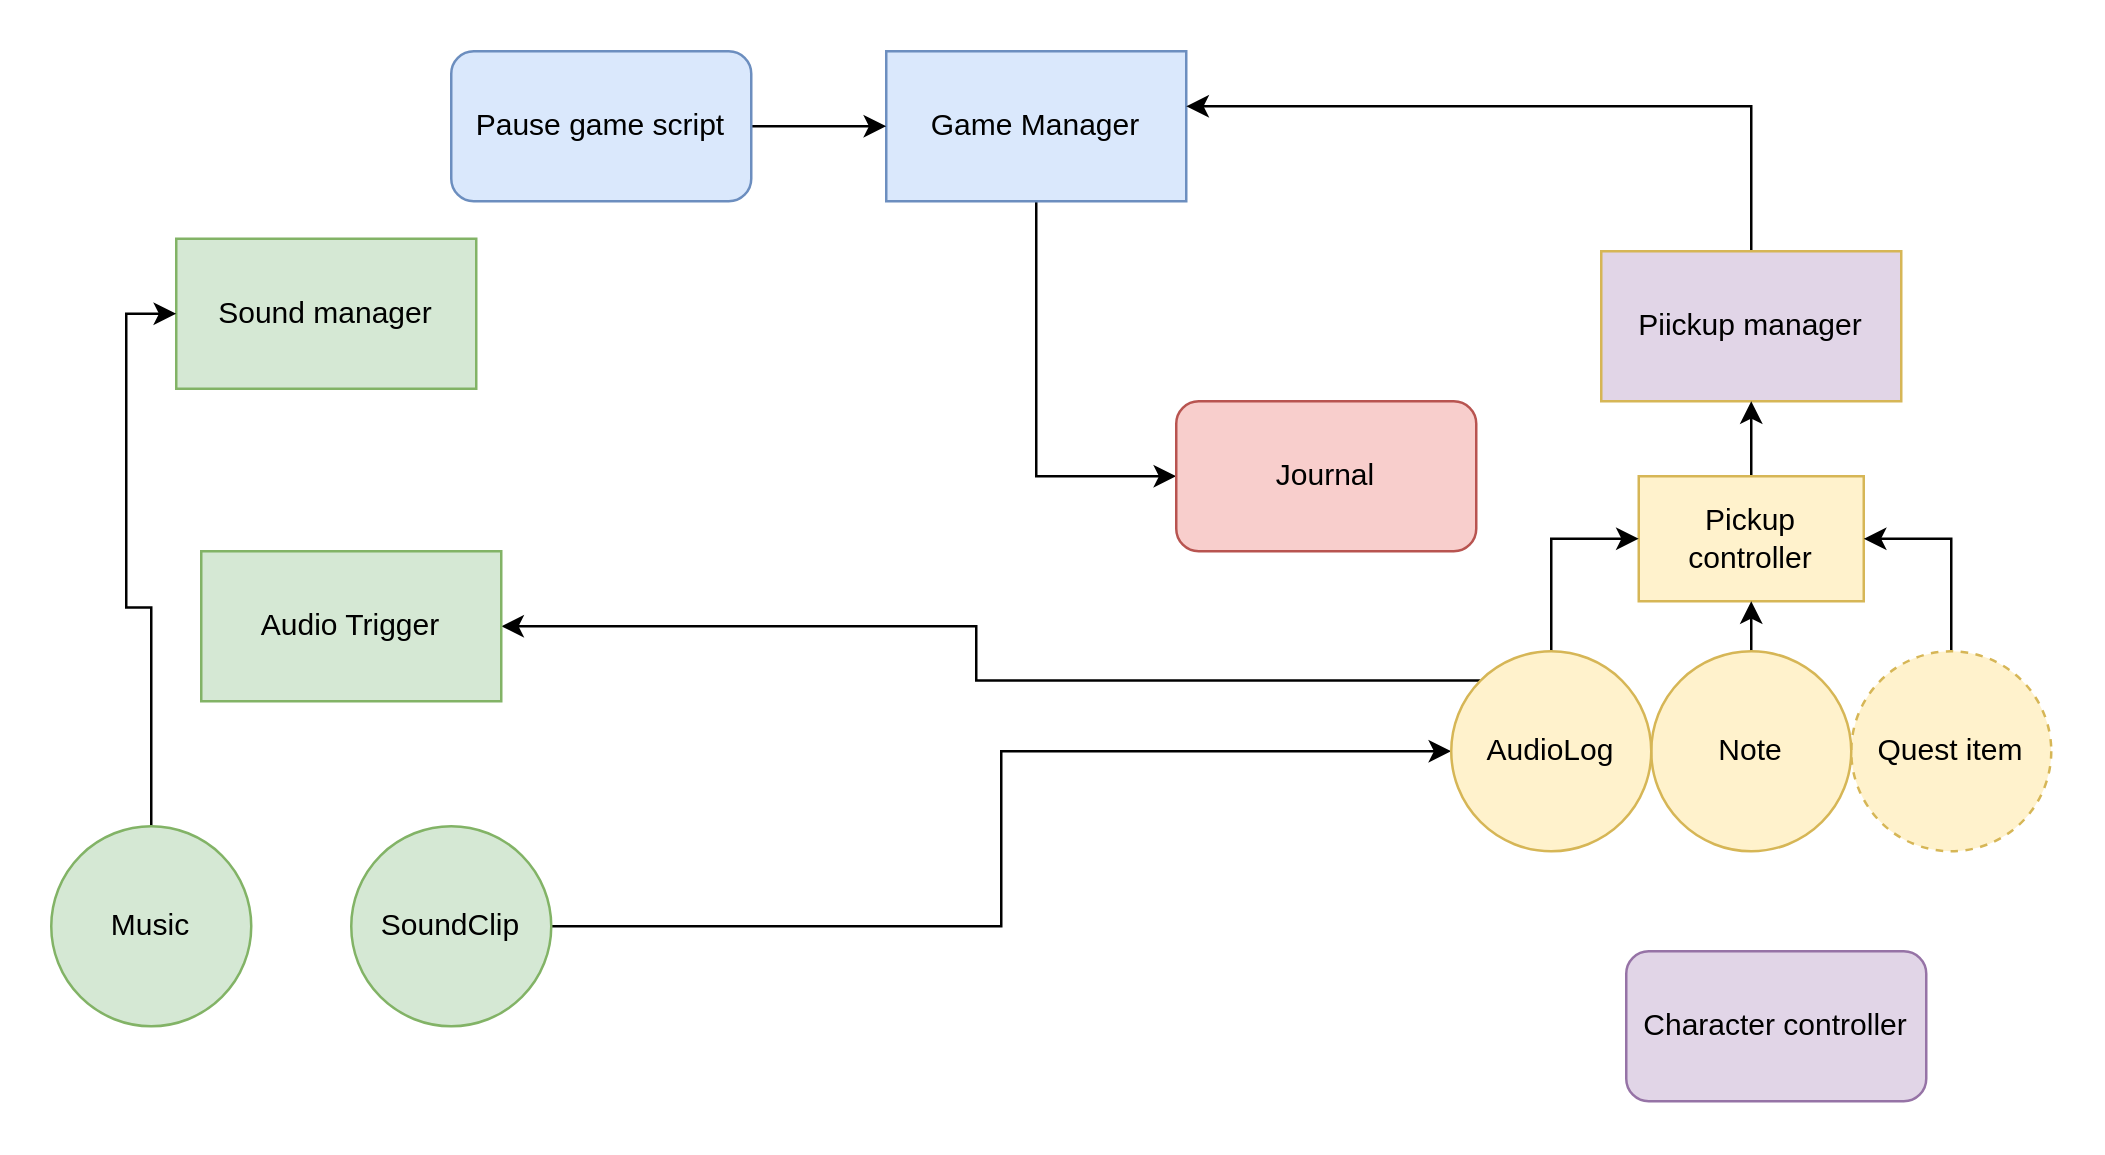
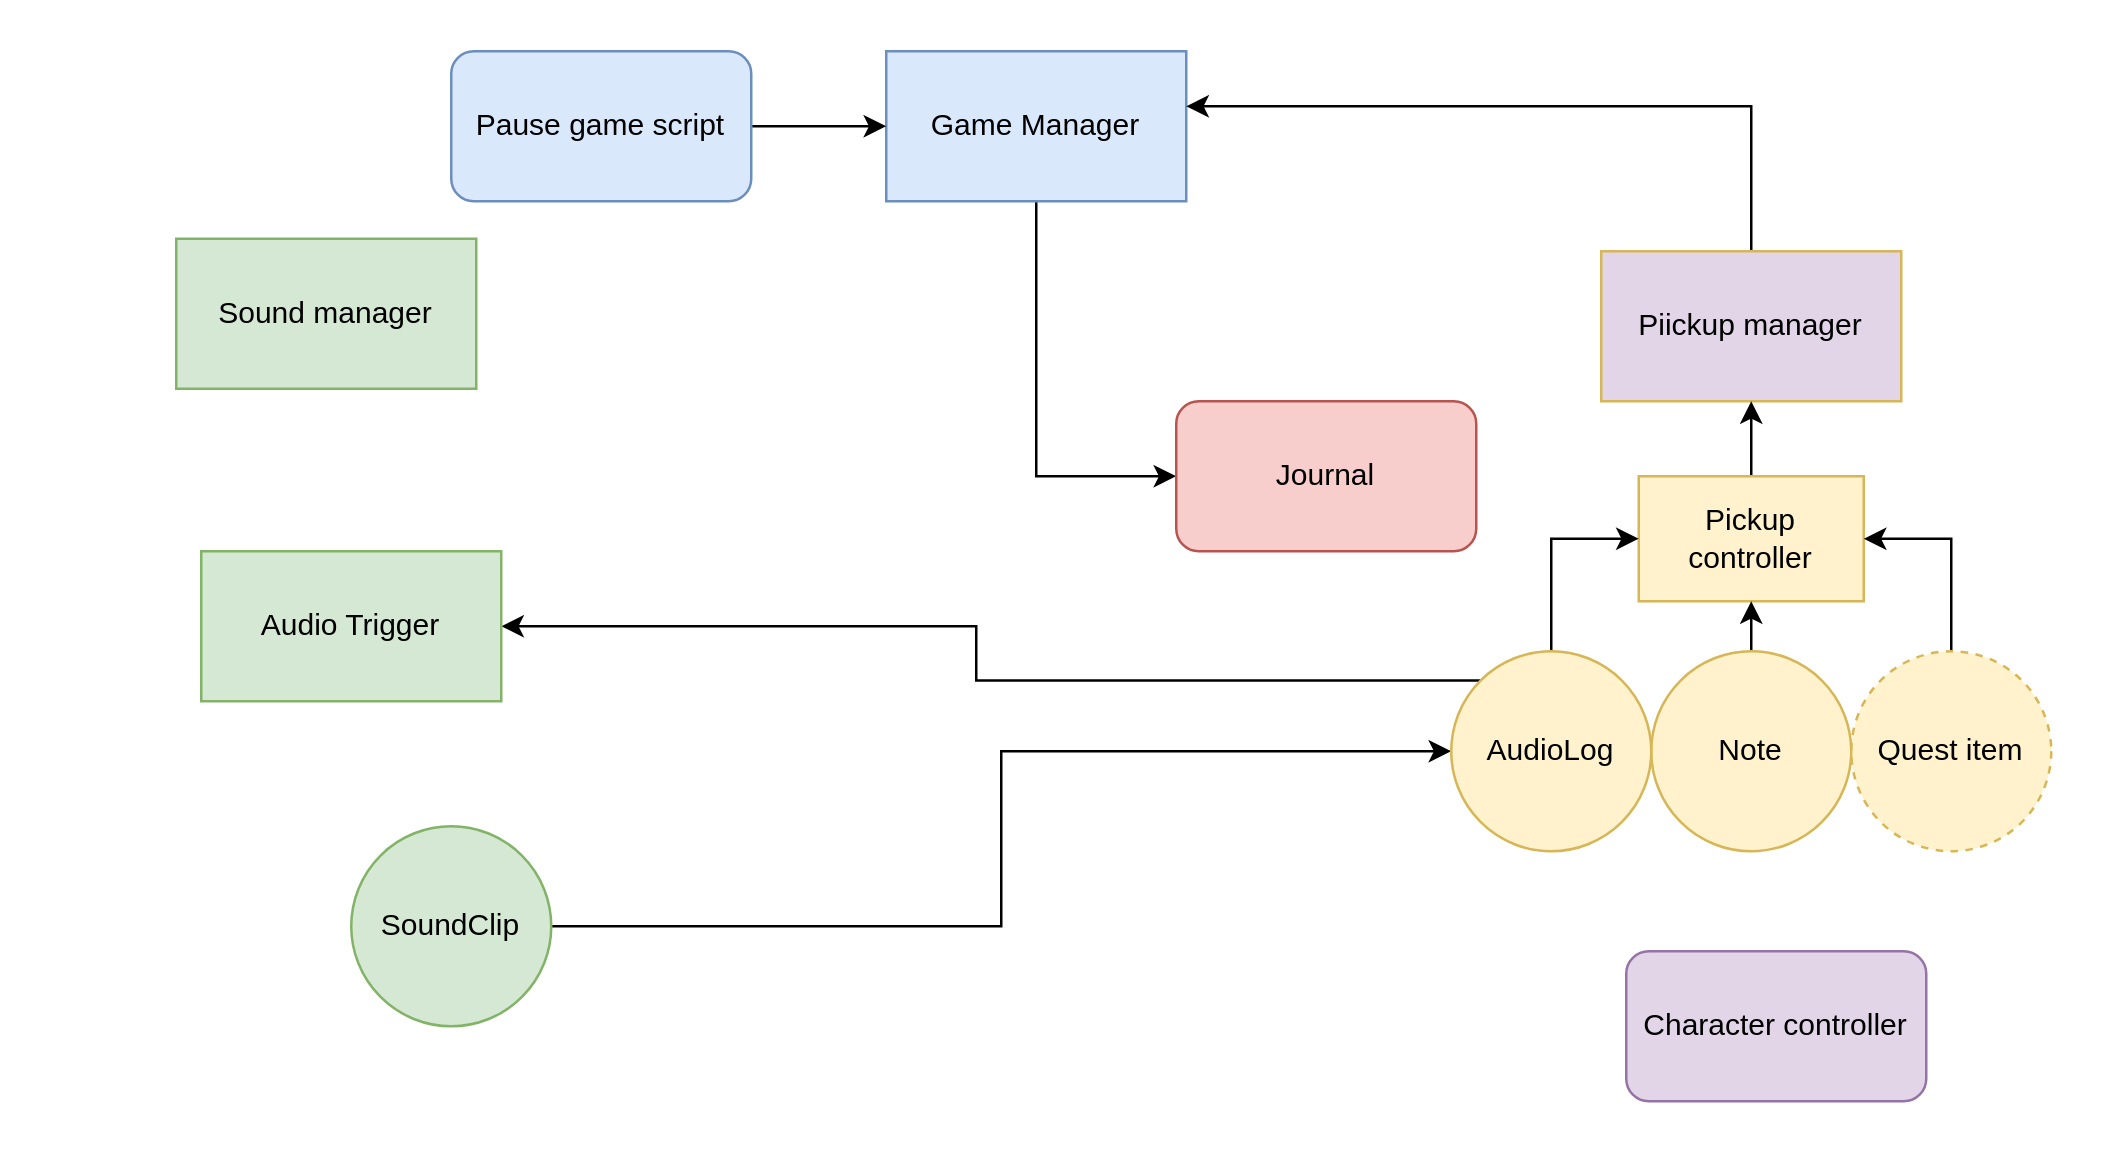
edge "Music" -> "Sound manager": removed
node "Music": removed
